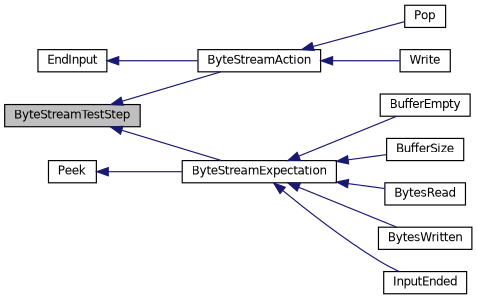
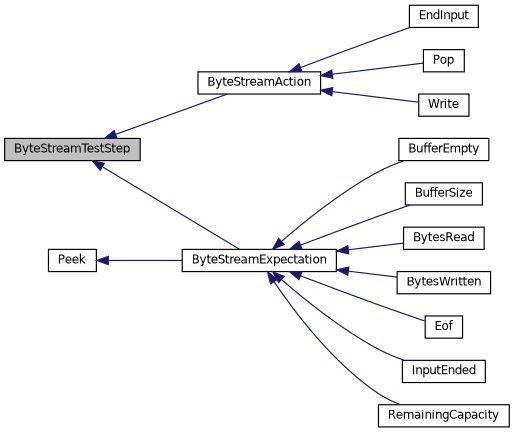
edge "ByteStreamAction" -> "EndInput": reversed
node "Eof": added
node "RemainingCapacity": added
